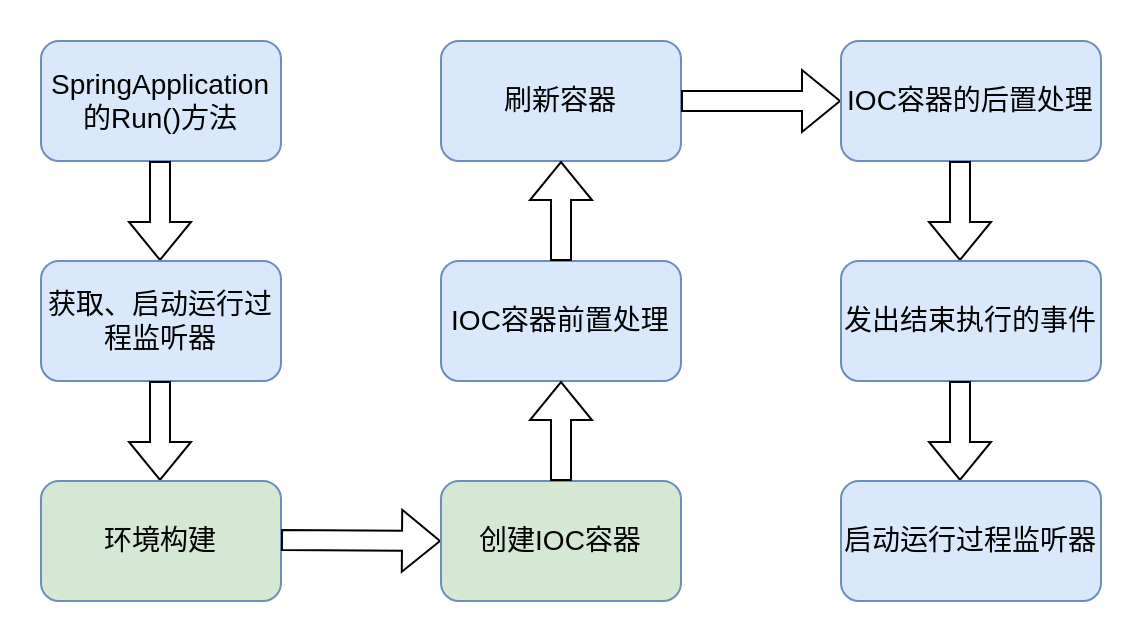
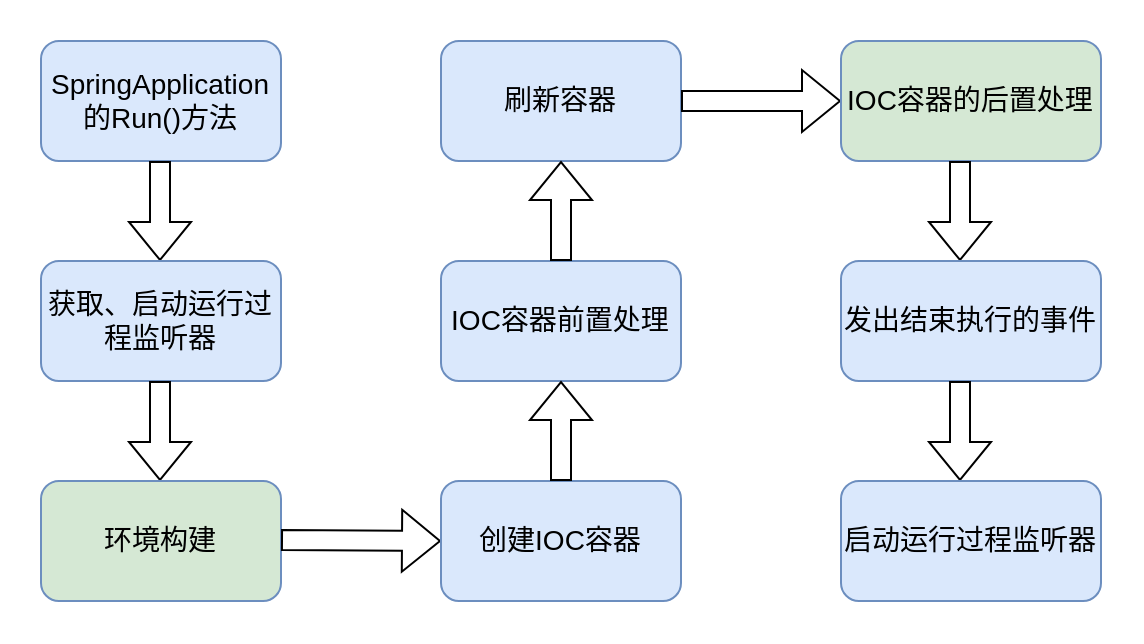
node "IOC容器的后置处理": fillcolor #dae8fc -> #d5e8d4
node "创建IOC容器": fillcolor #d5e8d4 -> #dae8fc
